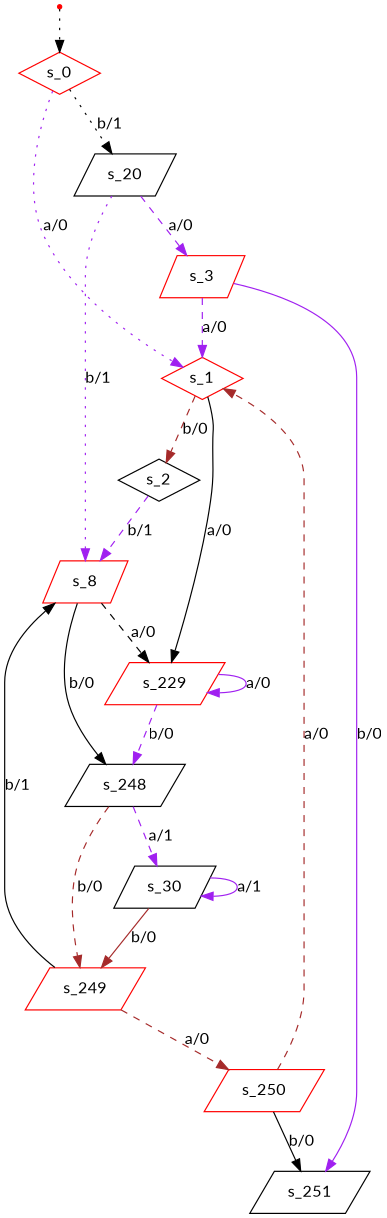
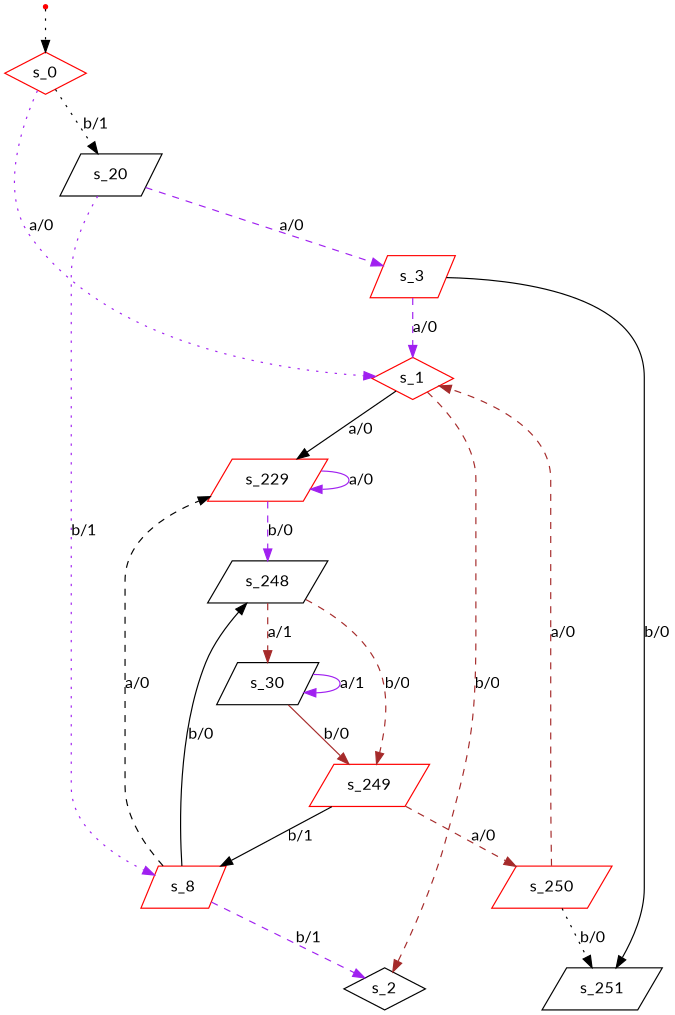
edge "s_2" -> "s_8": reversed
edge "s_3" -> "s_251": color purple -> black
edge "s_248" -> "s_30": color purple -> brown
edge "s_250" -> "s_251": style solid -> dotted
